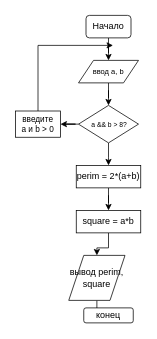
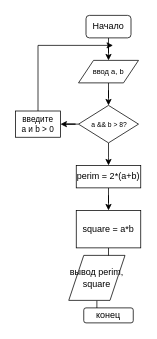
node "square = a*b": size 65x23 -> 65x38
